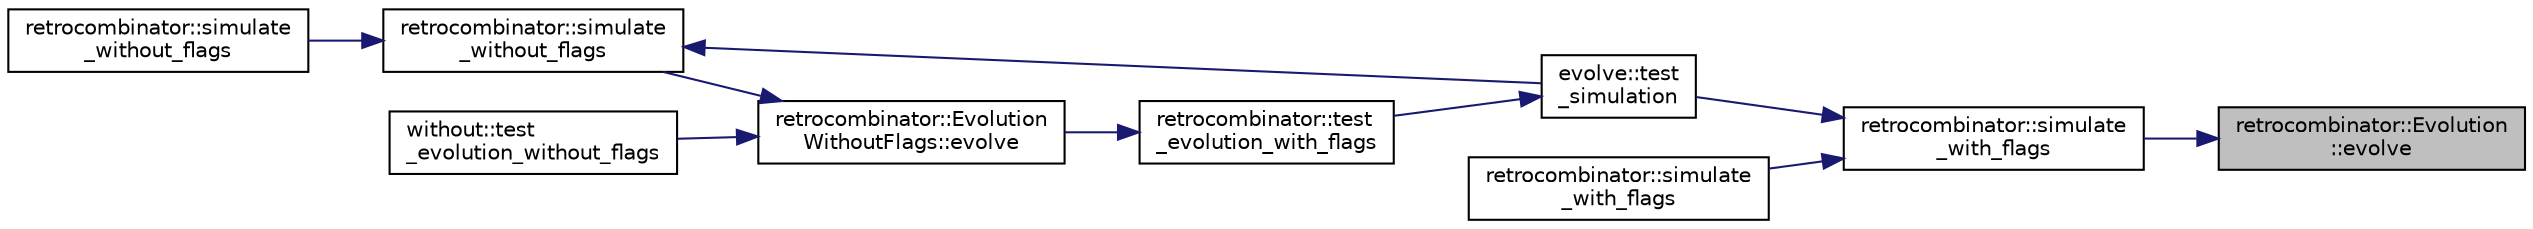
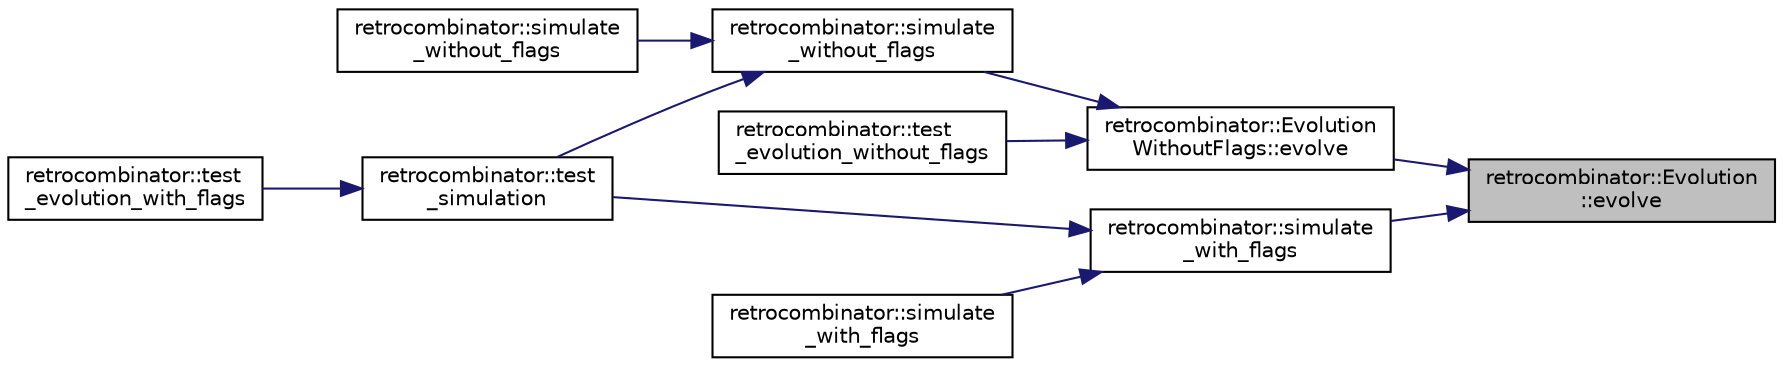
node "evolve::test _simulation": label "evolve::test _simulation" -> "retrocombinator::test _simulation"
edge "retrocombinator::Evolution WithoutFlags::evolve" -> "retrocombinator::test _evolution_with_flags": now "retrocombinator::Evolution WithoutFlags::evolve" -> "retrocombinator::Evolution ::evolve"
node "without::test _evolution_without_flags": label "without::test _evolution_without_flags" -> "retrocombinator::test _evolution_without_flags"
